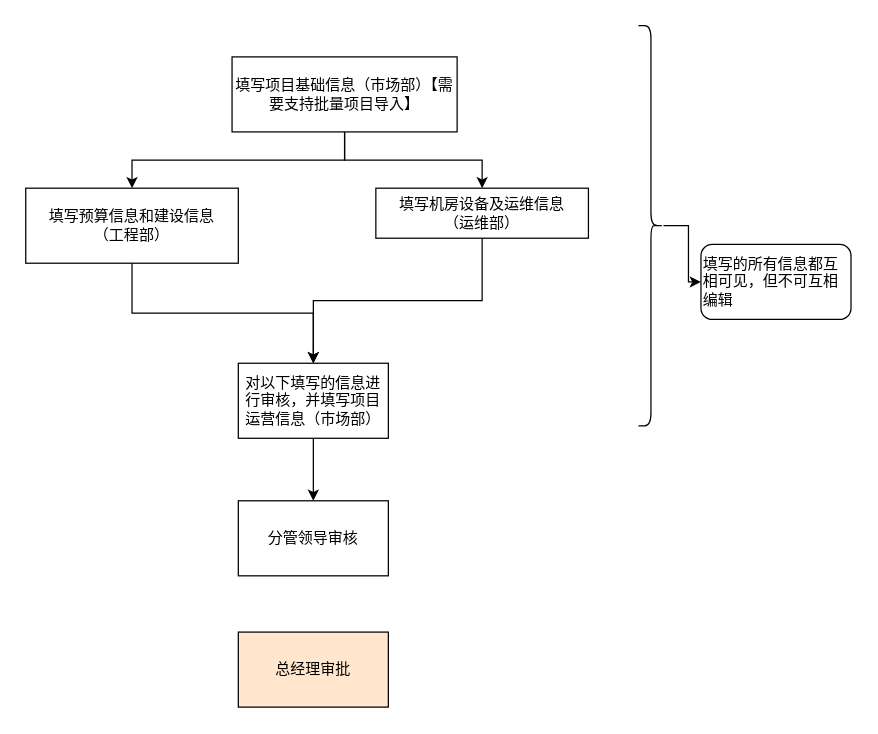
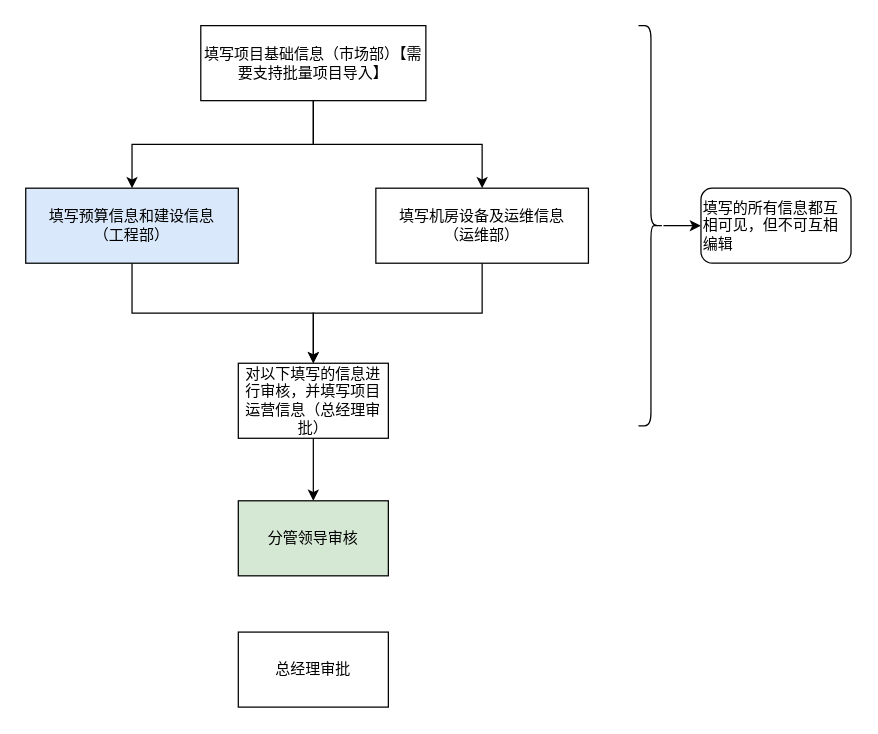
node "填写项目基础信息（市场部）【需要支持批量项目导入】": moved (344, 94) -> (313, 63)
node "填写机房设备及运维信息 （运维部）": size 213x50 -> 213x75
node "填写预算信息和建设信息 （工程部）": fillcolor #ffffff -> #dae8fc
node "填写的所有信息都互相可见，但不可互相编辑": moved (776, 282) -> (776, 226)
node "对以下填写的信息进行审核，并填写项目运营信息（市场部）": label "对以下填写的信息进行审核，并填写项目运营信息（市场部）" -> "对以下填写的信息进行审核，并填写项目运营信息（总经理审批）"
node "分管领导审核": fillcolor #ffffff -> #d5e8d4
node "总经理审批": fillcolor #ffe6cc -> #ffffff
